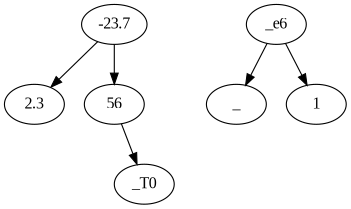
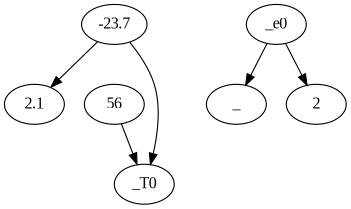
node "_e6": label "_e6" -> "_e0"
edge "-23.7" -> "56": now "-23.7" -> "_T0"
node "2.3": label "2.3" -> "2.1"
node "1": label "1" -> "2"
